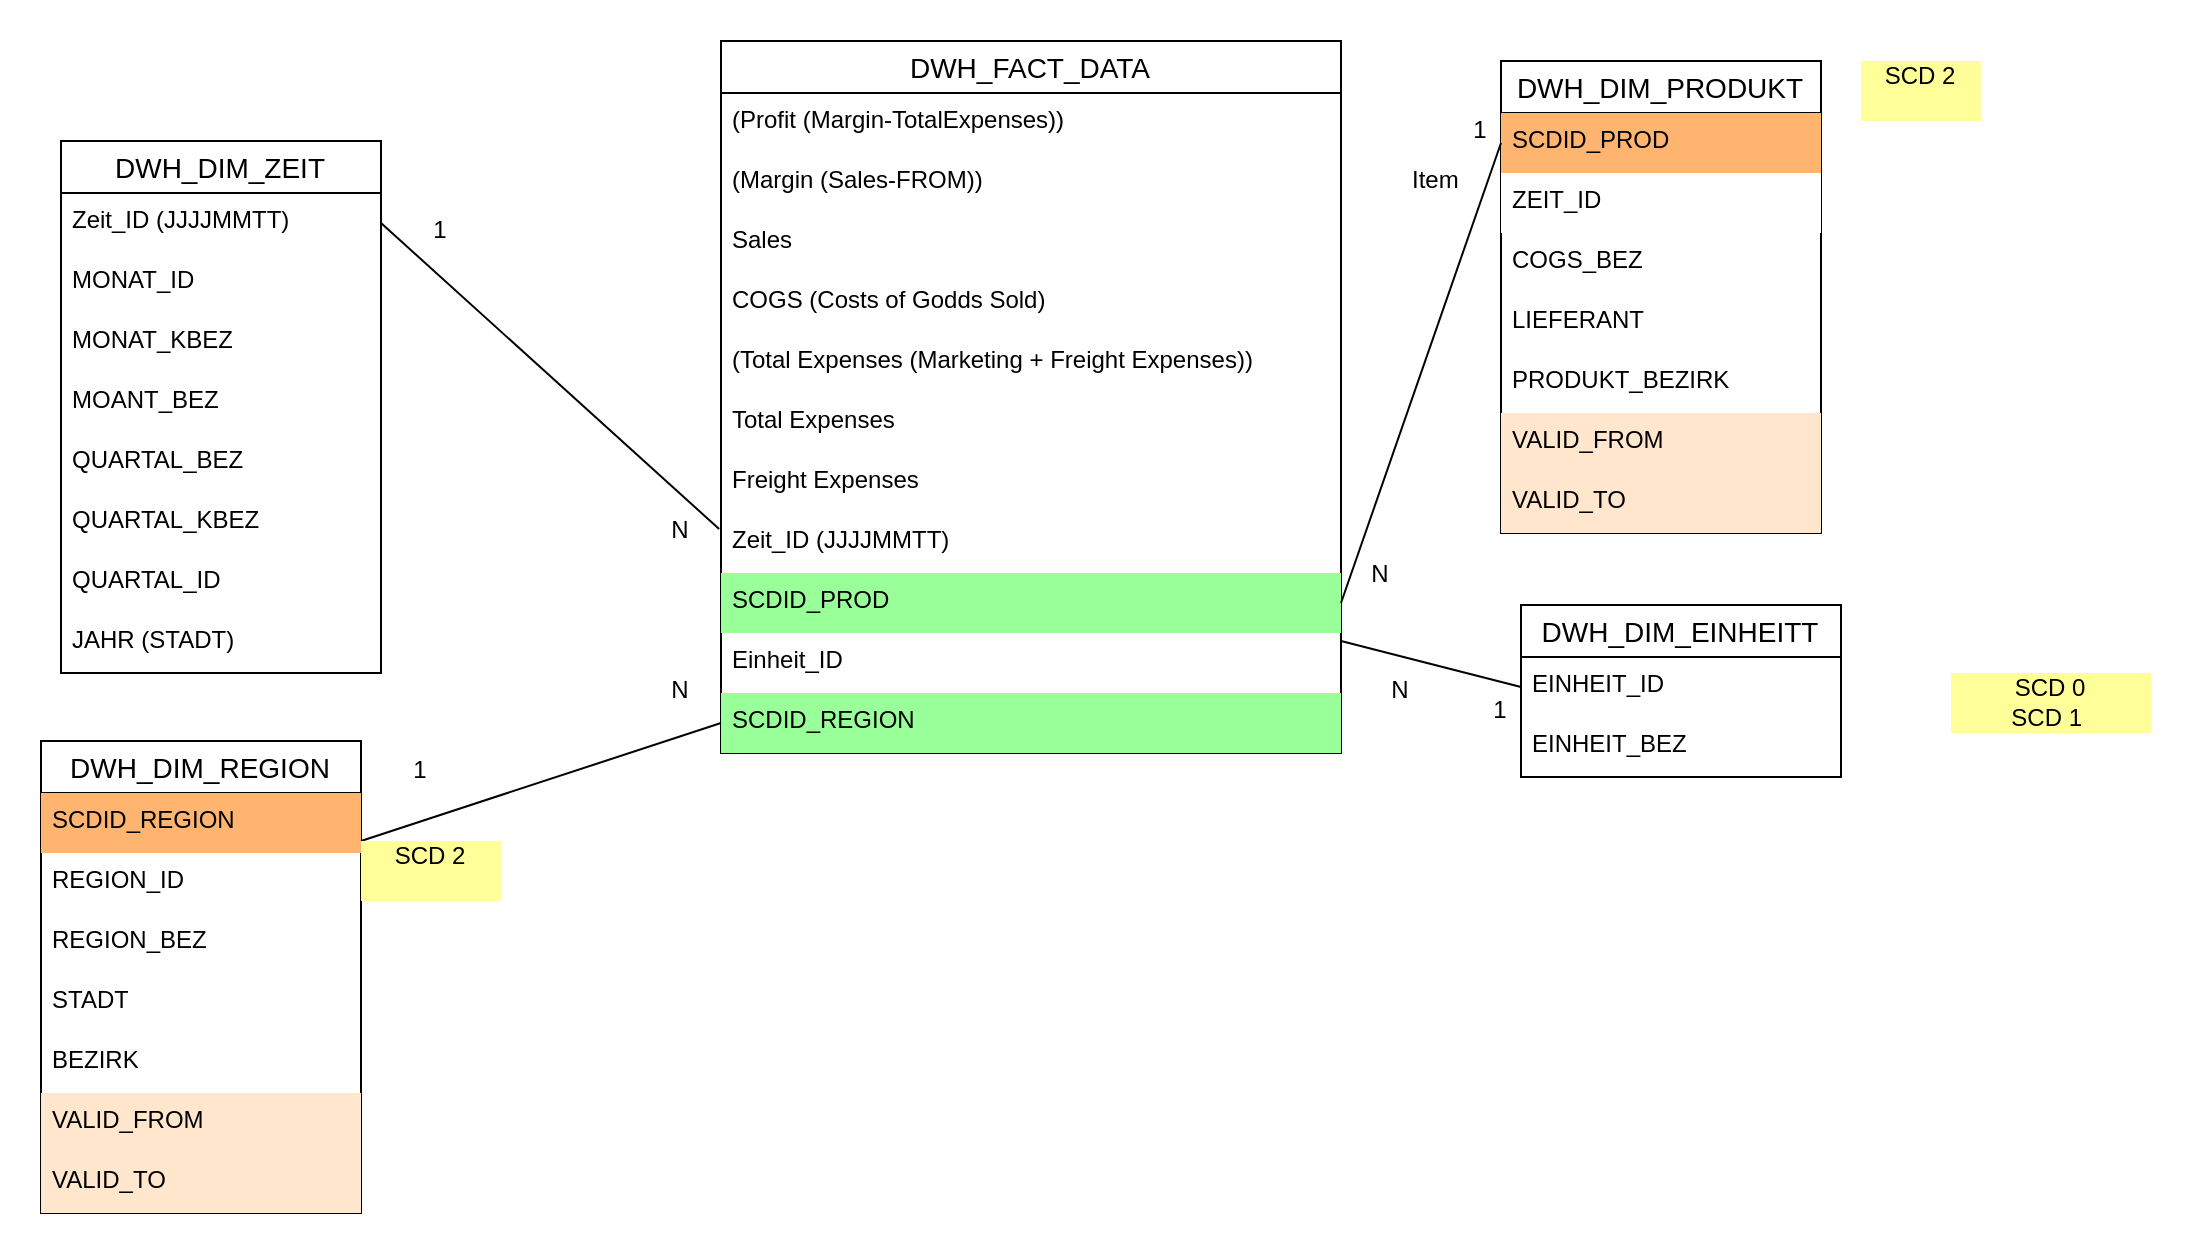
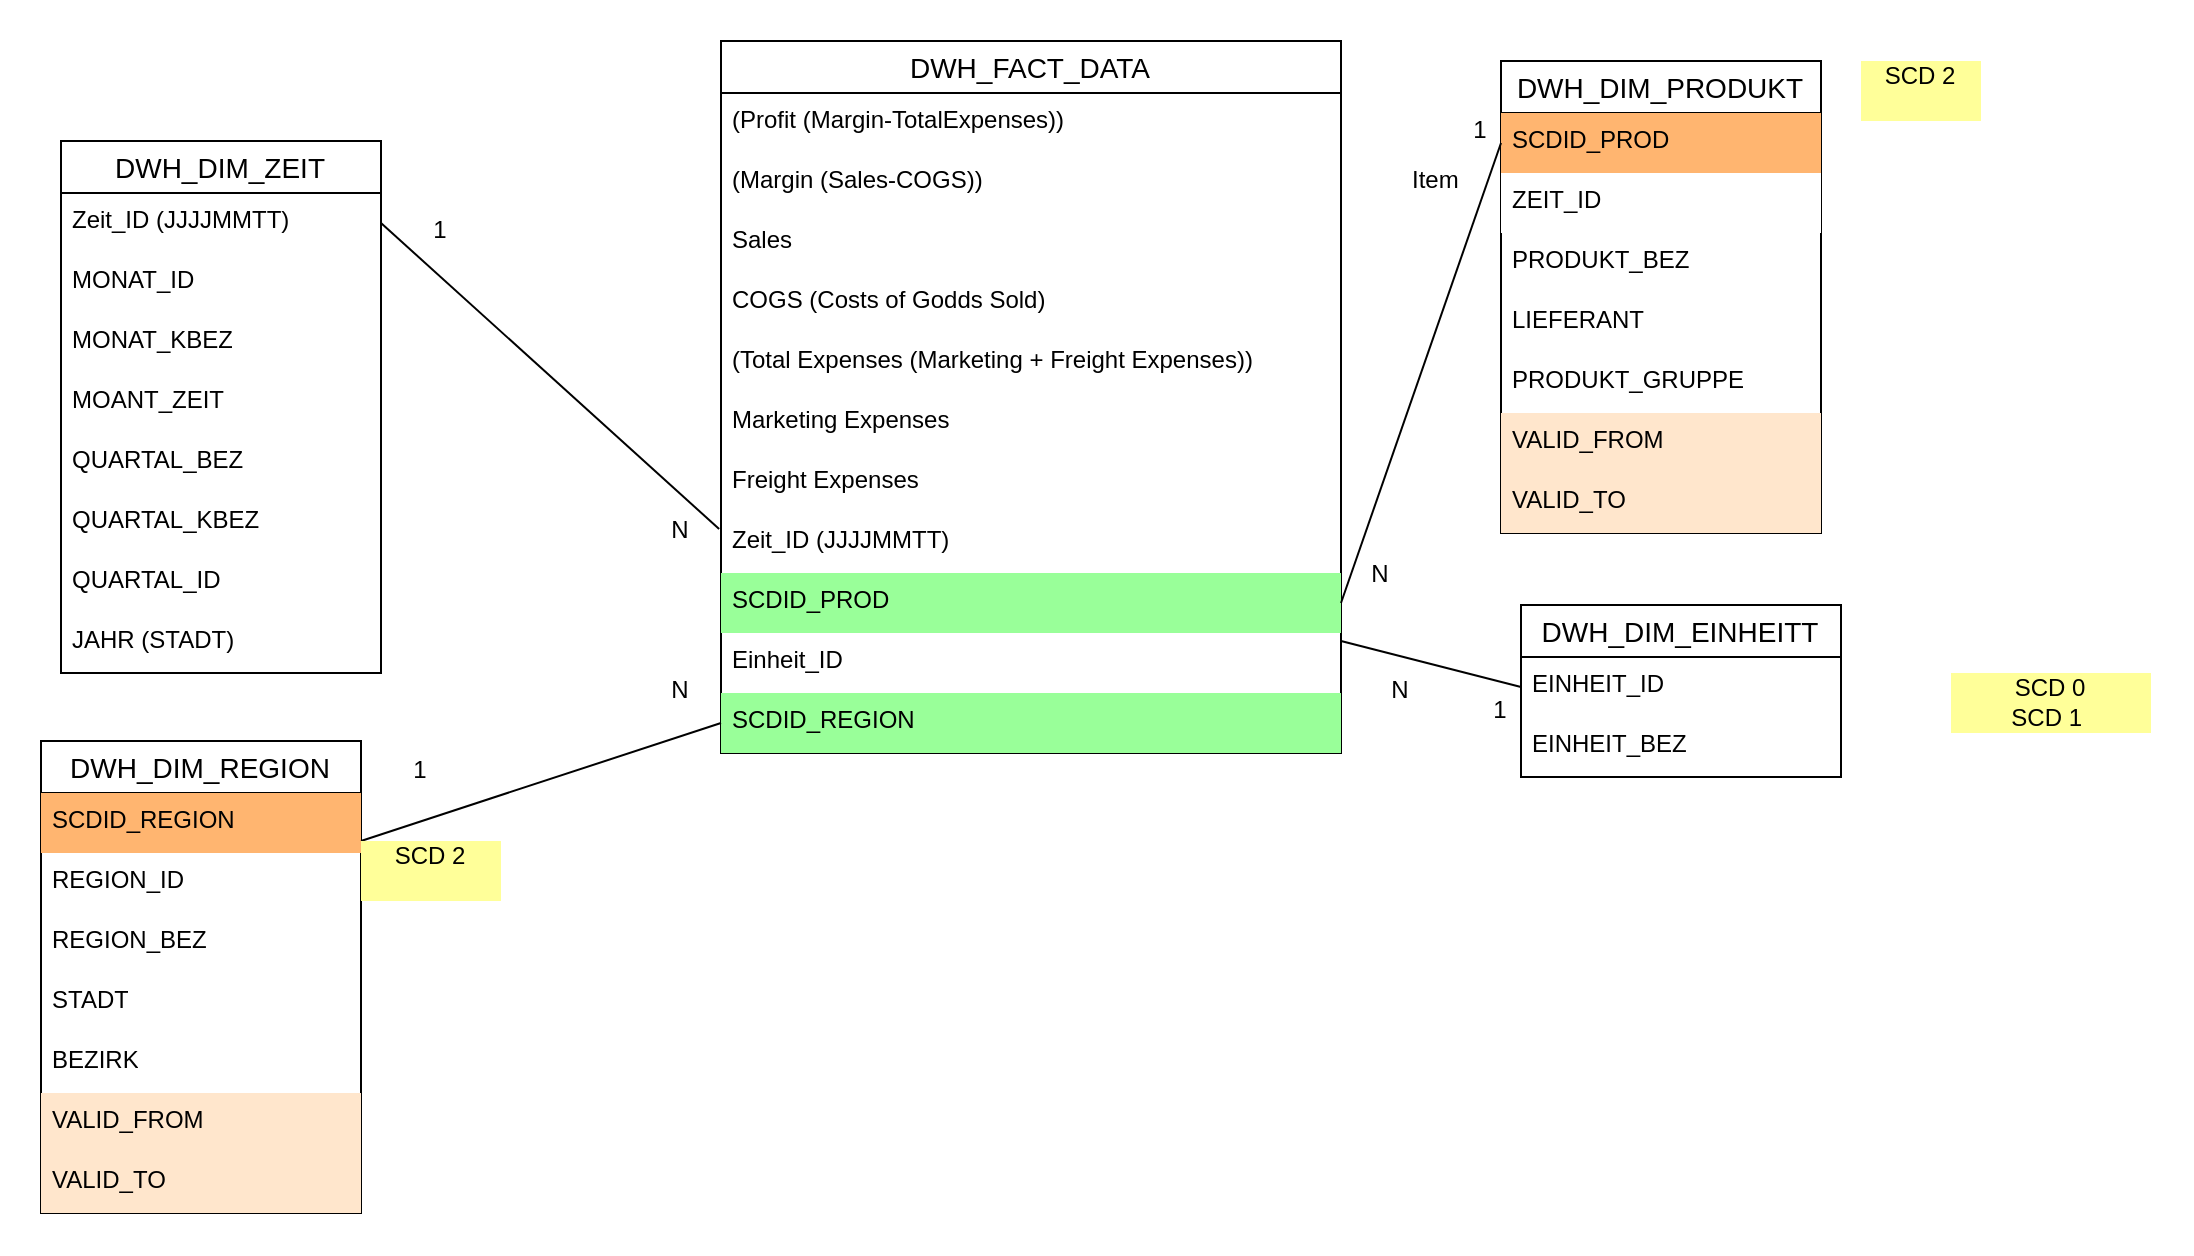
node "(Margin (Sales-FROM))": label "(Margin (Sales-FROM))" -> "(Margin (Sales-COGS))"
node "COGS_BEZ": label "COGS_BEZ" -> "PRODUKT_BEZ"
node "PRODUKT_BEZIRK": label "PRODUKT_BEZIRK" -> "PRODUKT_GRUPPE"
node "MOANT_BEZ": label "MOANT_BEZ" -> "MOANT_ZEIT"
node "Total Expenses": label "Total Expenses" -> "Marketing Expenses"
